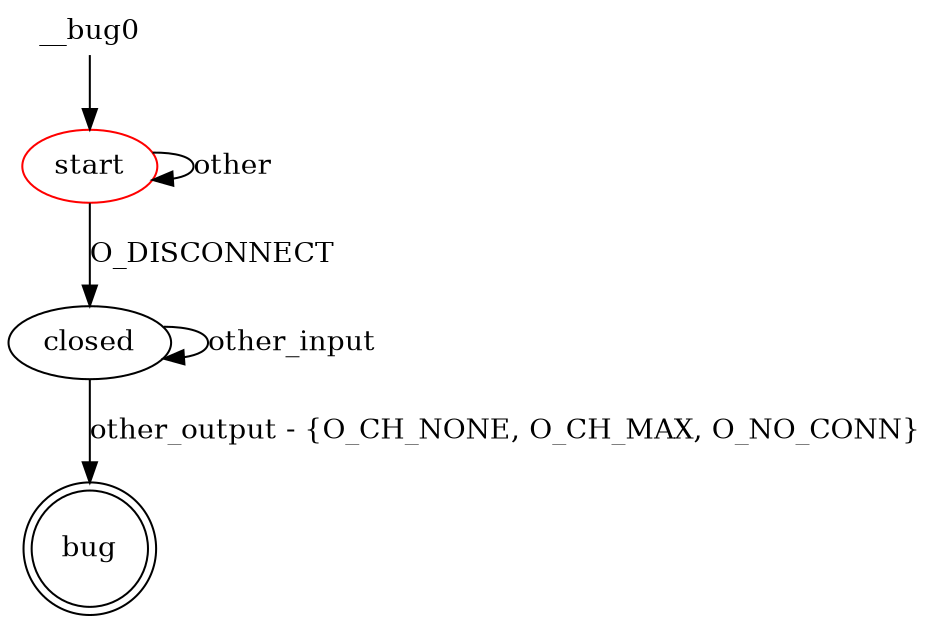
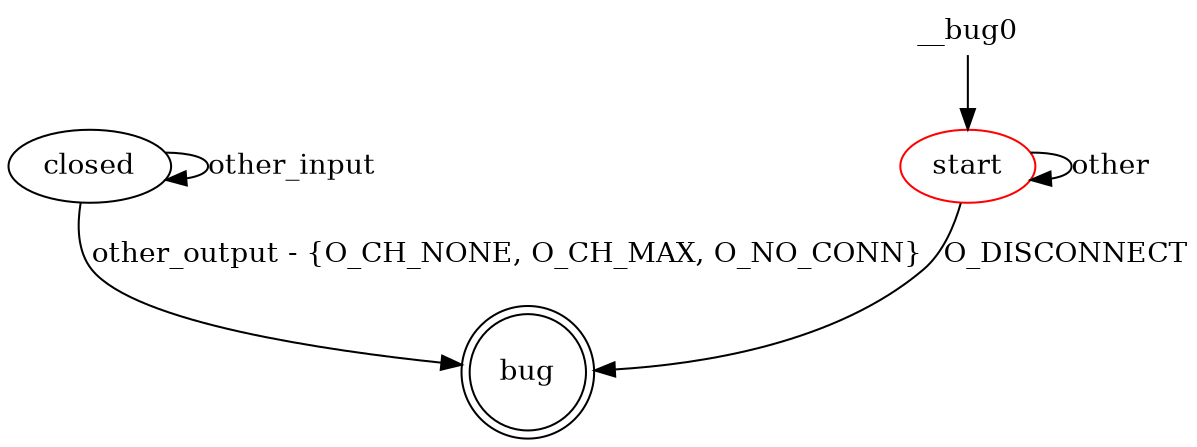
edge "start" -> "closed": now "start" -> "bug"
